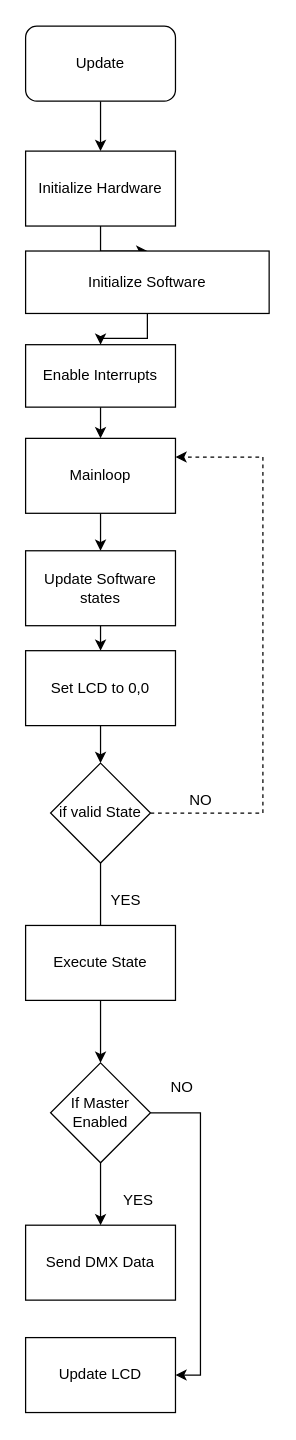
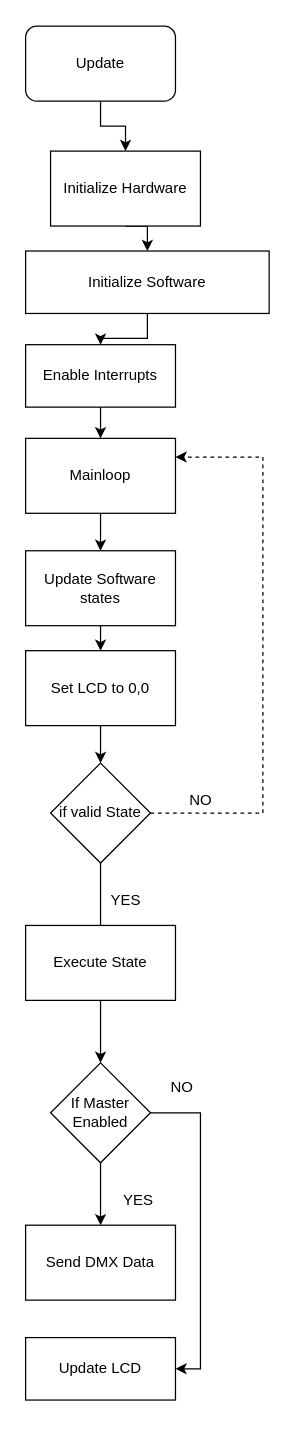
node "Initialize Hardware": moved (101, 188) -> (126, 188)
node "Update LCD": size 150x75 -> 150x63
